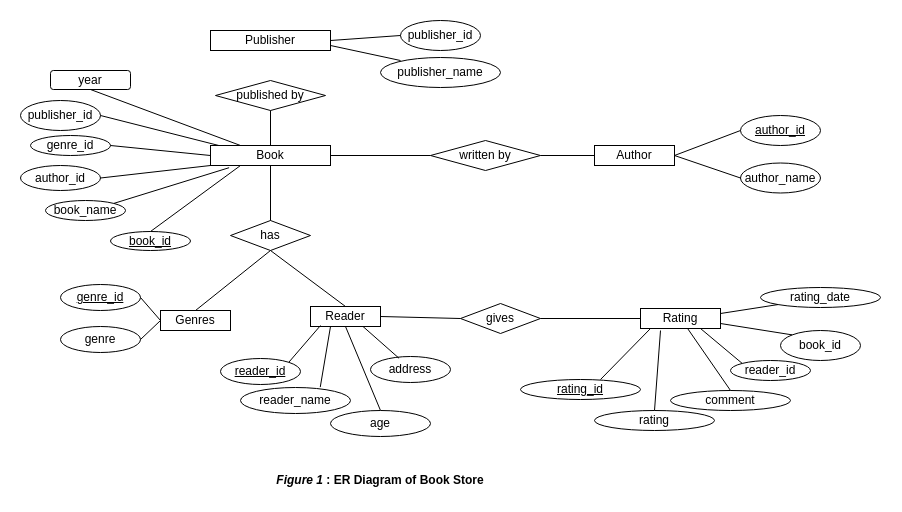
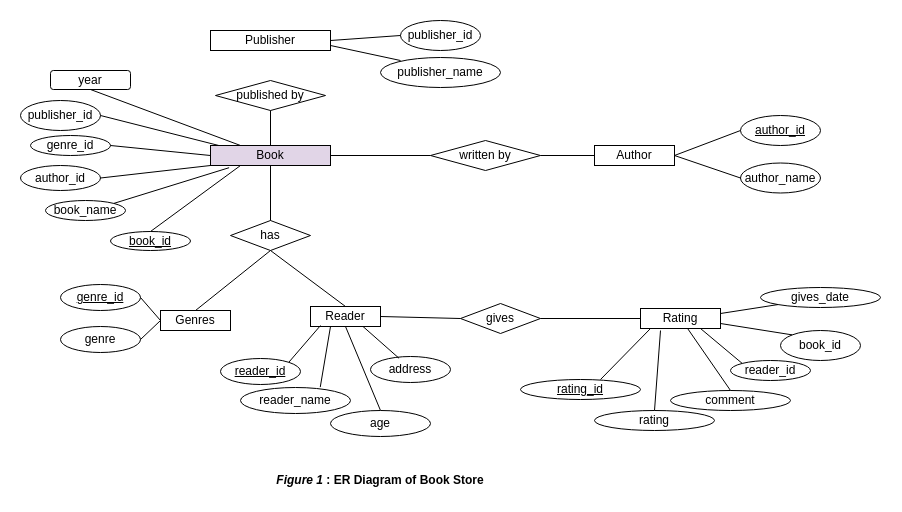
node "Book": fillcolor #ffffff -> #e1d5e7
node "rating_date": label "rating_date" -> "gives_date"
